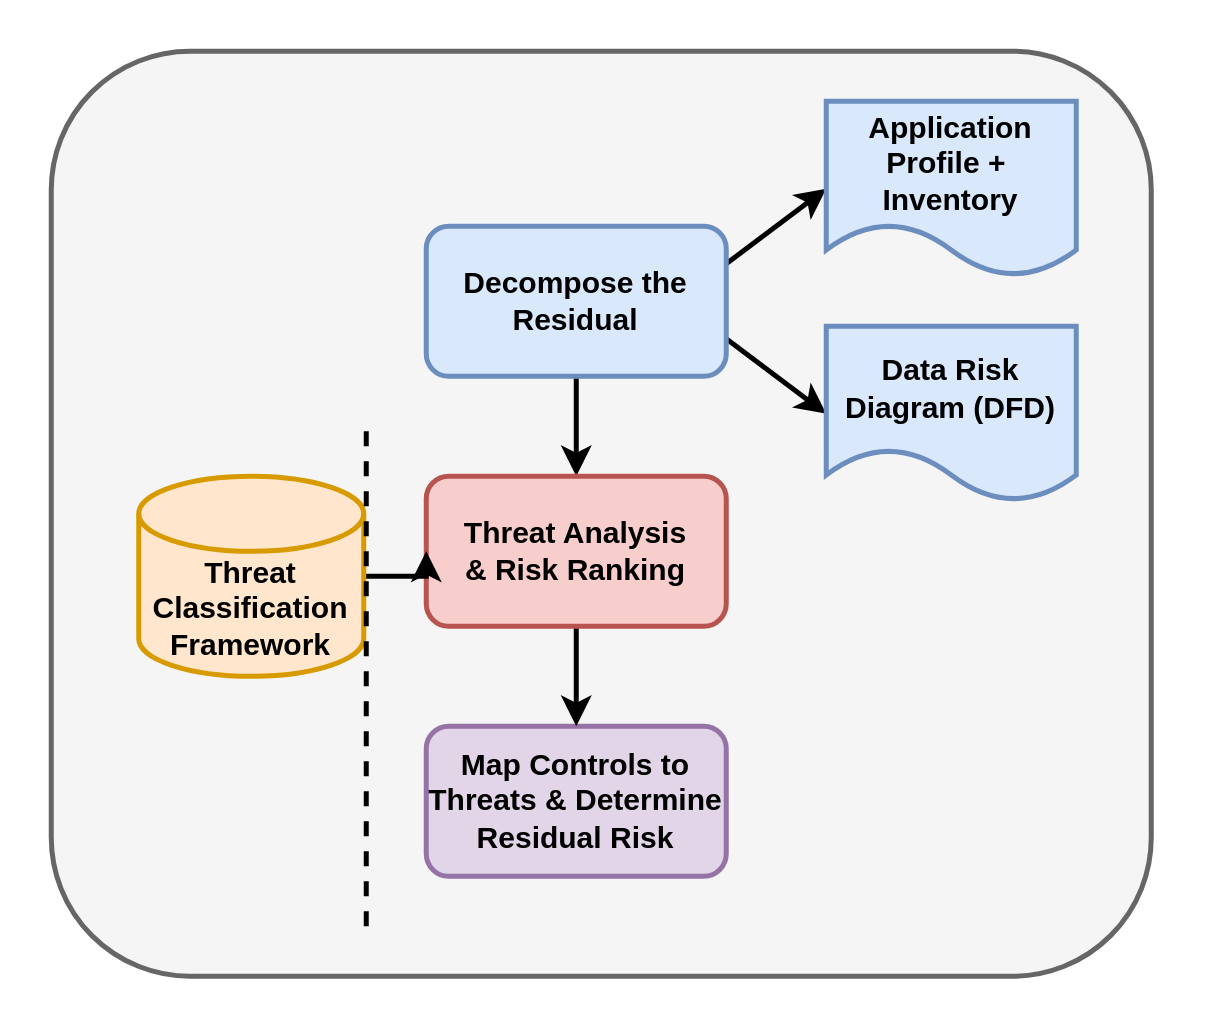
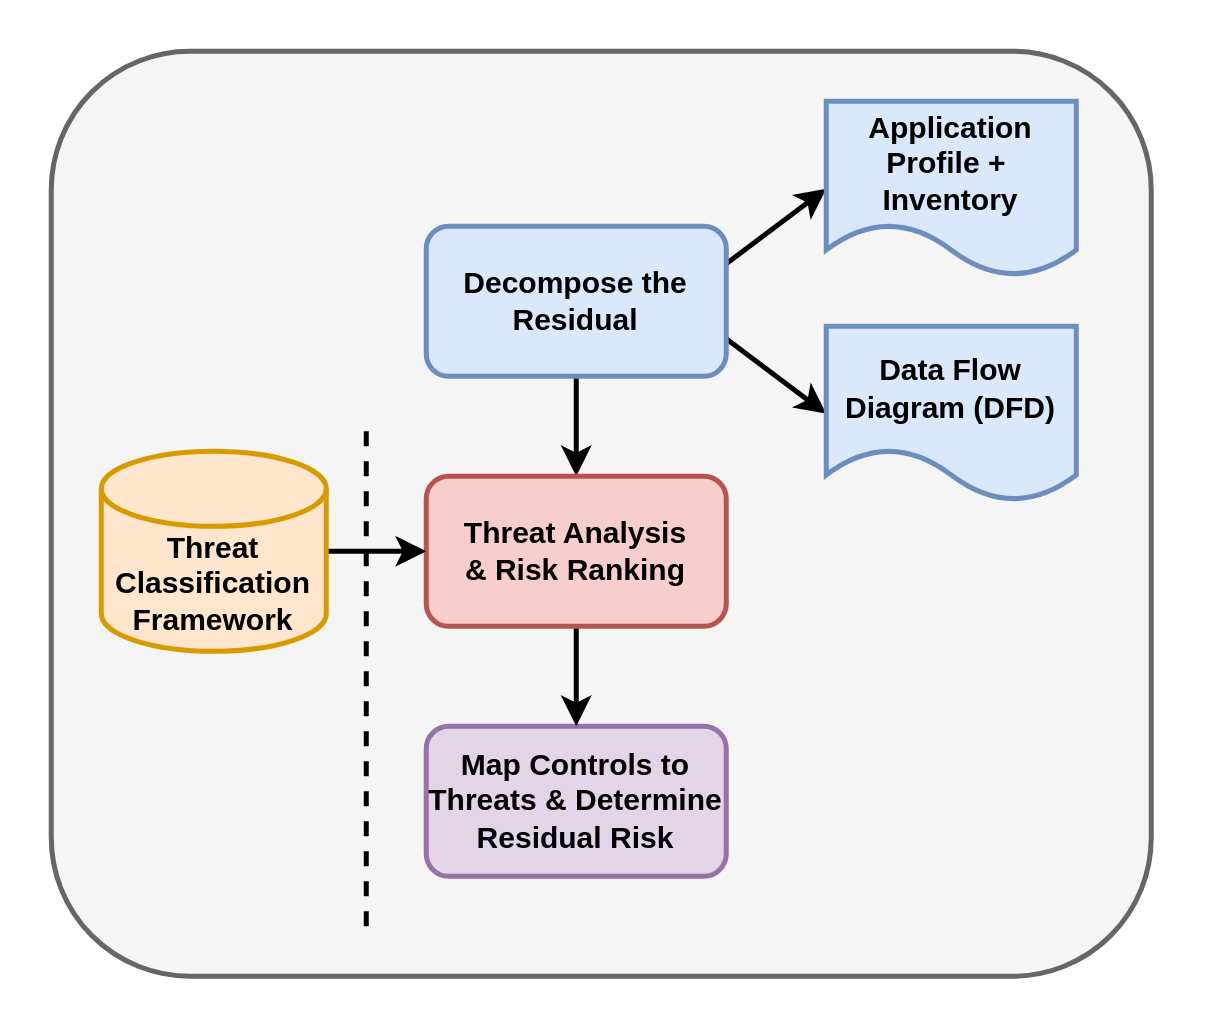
node "Data Risk Diagram (DFD)": label "Data Risk Diagram (DFD)" -> "Data Flow Diagram (DFD)"
node "Threat Classification Framework": moved (251, 576) -> (214, 551)
